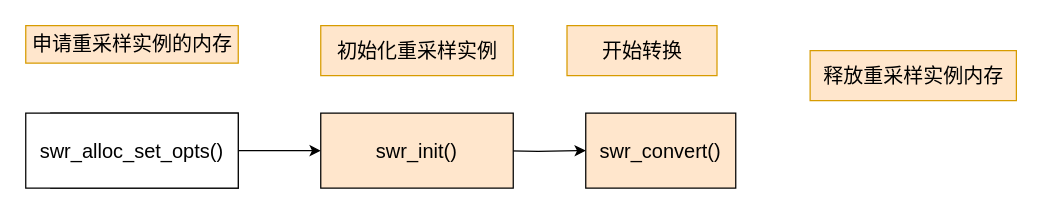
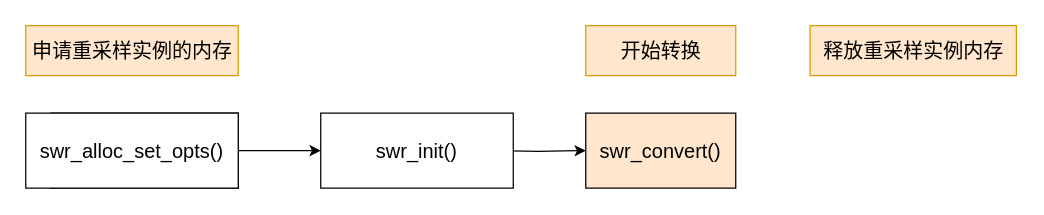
node "申请重采样实例的内存": size 213x38 -> 213x50
node "初始化重采样实例": removed
node "开始转换": moved (642, 51) -> (661, 51)
node "释放重采样实例内存": moved (913, 76) -> (913, 51)
node "swr_init()": fillcolor #ffe6cc -> #ffffff
